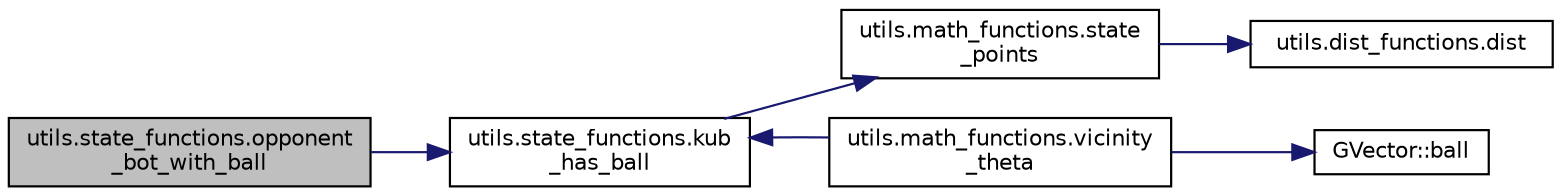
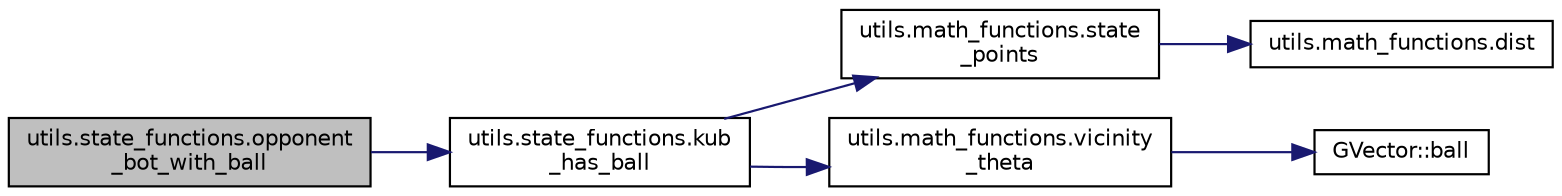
node "utils.dist_functions.dist": label "utils.dist_functions.dist" -> "utils.math_functions.dist"
edge "utils.math_functions.vicinity _theta" -> "utils.state_functions.kub _has_ball": reversed
